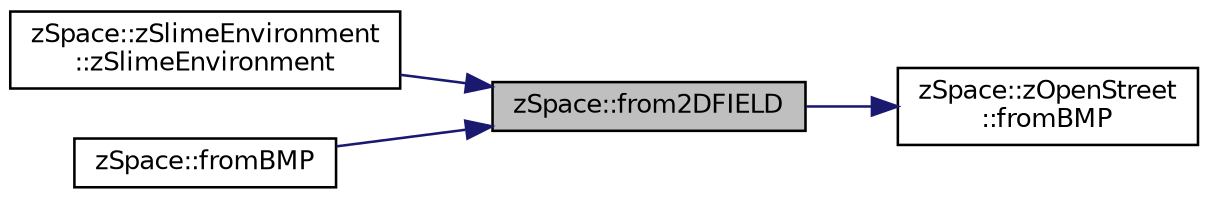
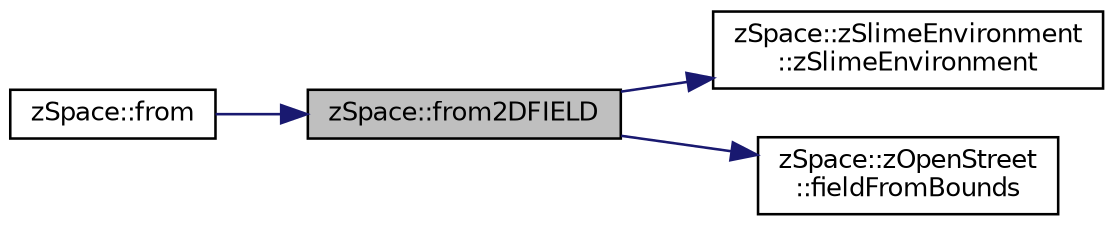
edge "zSpace::zSlimeEnvironment ::zSlimeEnvironment" -> "zSpace::from2DFIELD": reversed
node "zSpace::zOpenStreet ::fromBMP": label "zSpace::zOpenStreet ::fromBMP" -> "zSpace::zOpenStreet ::fieldFromBounds"
node "zSpace::fromBMP": label "zSpace::fromBMP" -> "zSpace::from"
